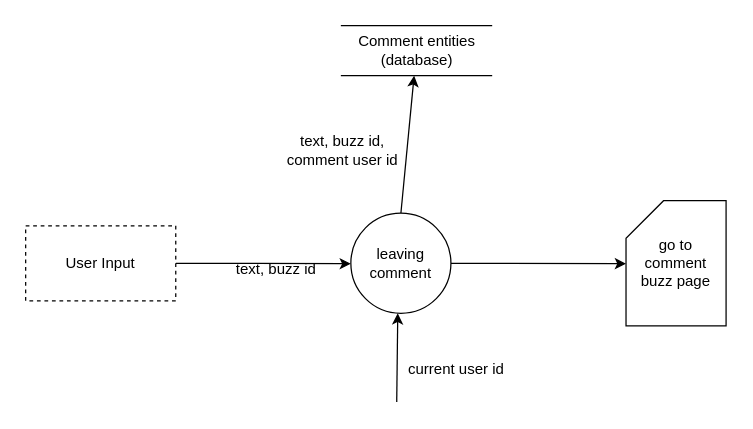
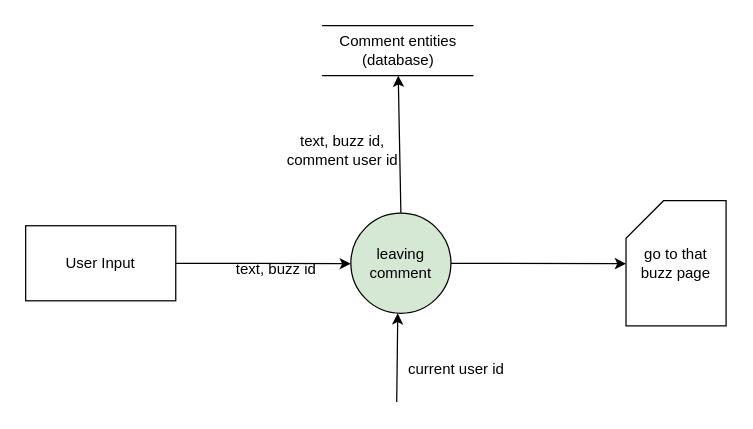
node "Comment entities (database)": moved (416, 51) -> (398, 51)
node "User Input": style dashed -> solid
node "leaving comment": fillcolor #ffffff -> #d5e8d4
node "go to comment buzz page": label "go to comment buzz page" -> "go to that buzz page"
